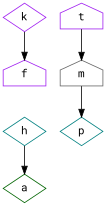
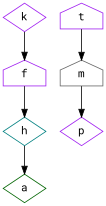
edge "f" -> "h": added
node "p": color teal -> purple
